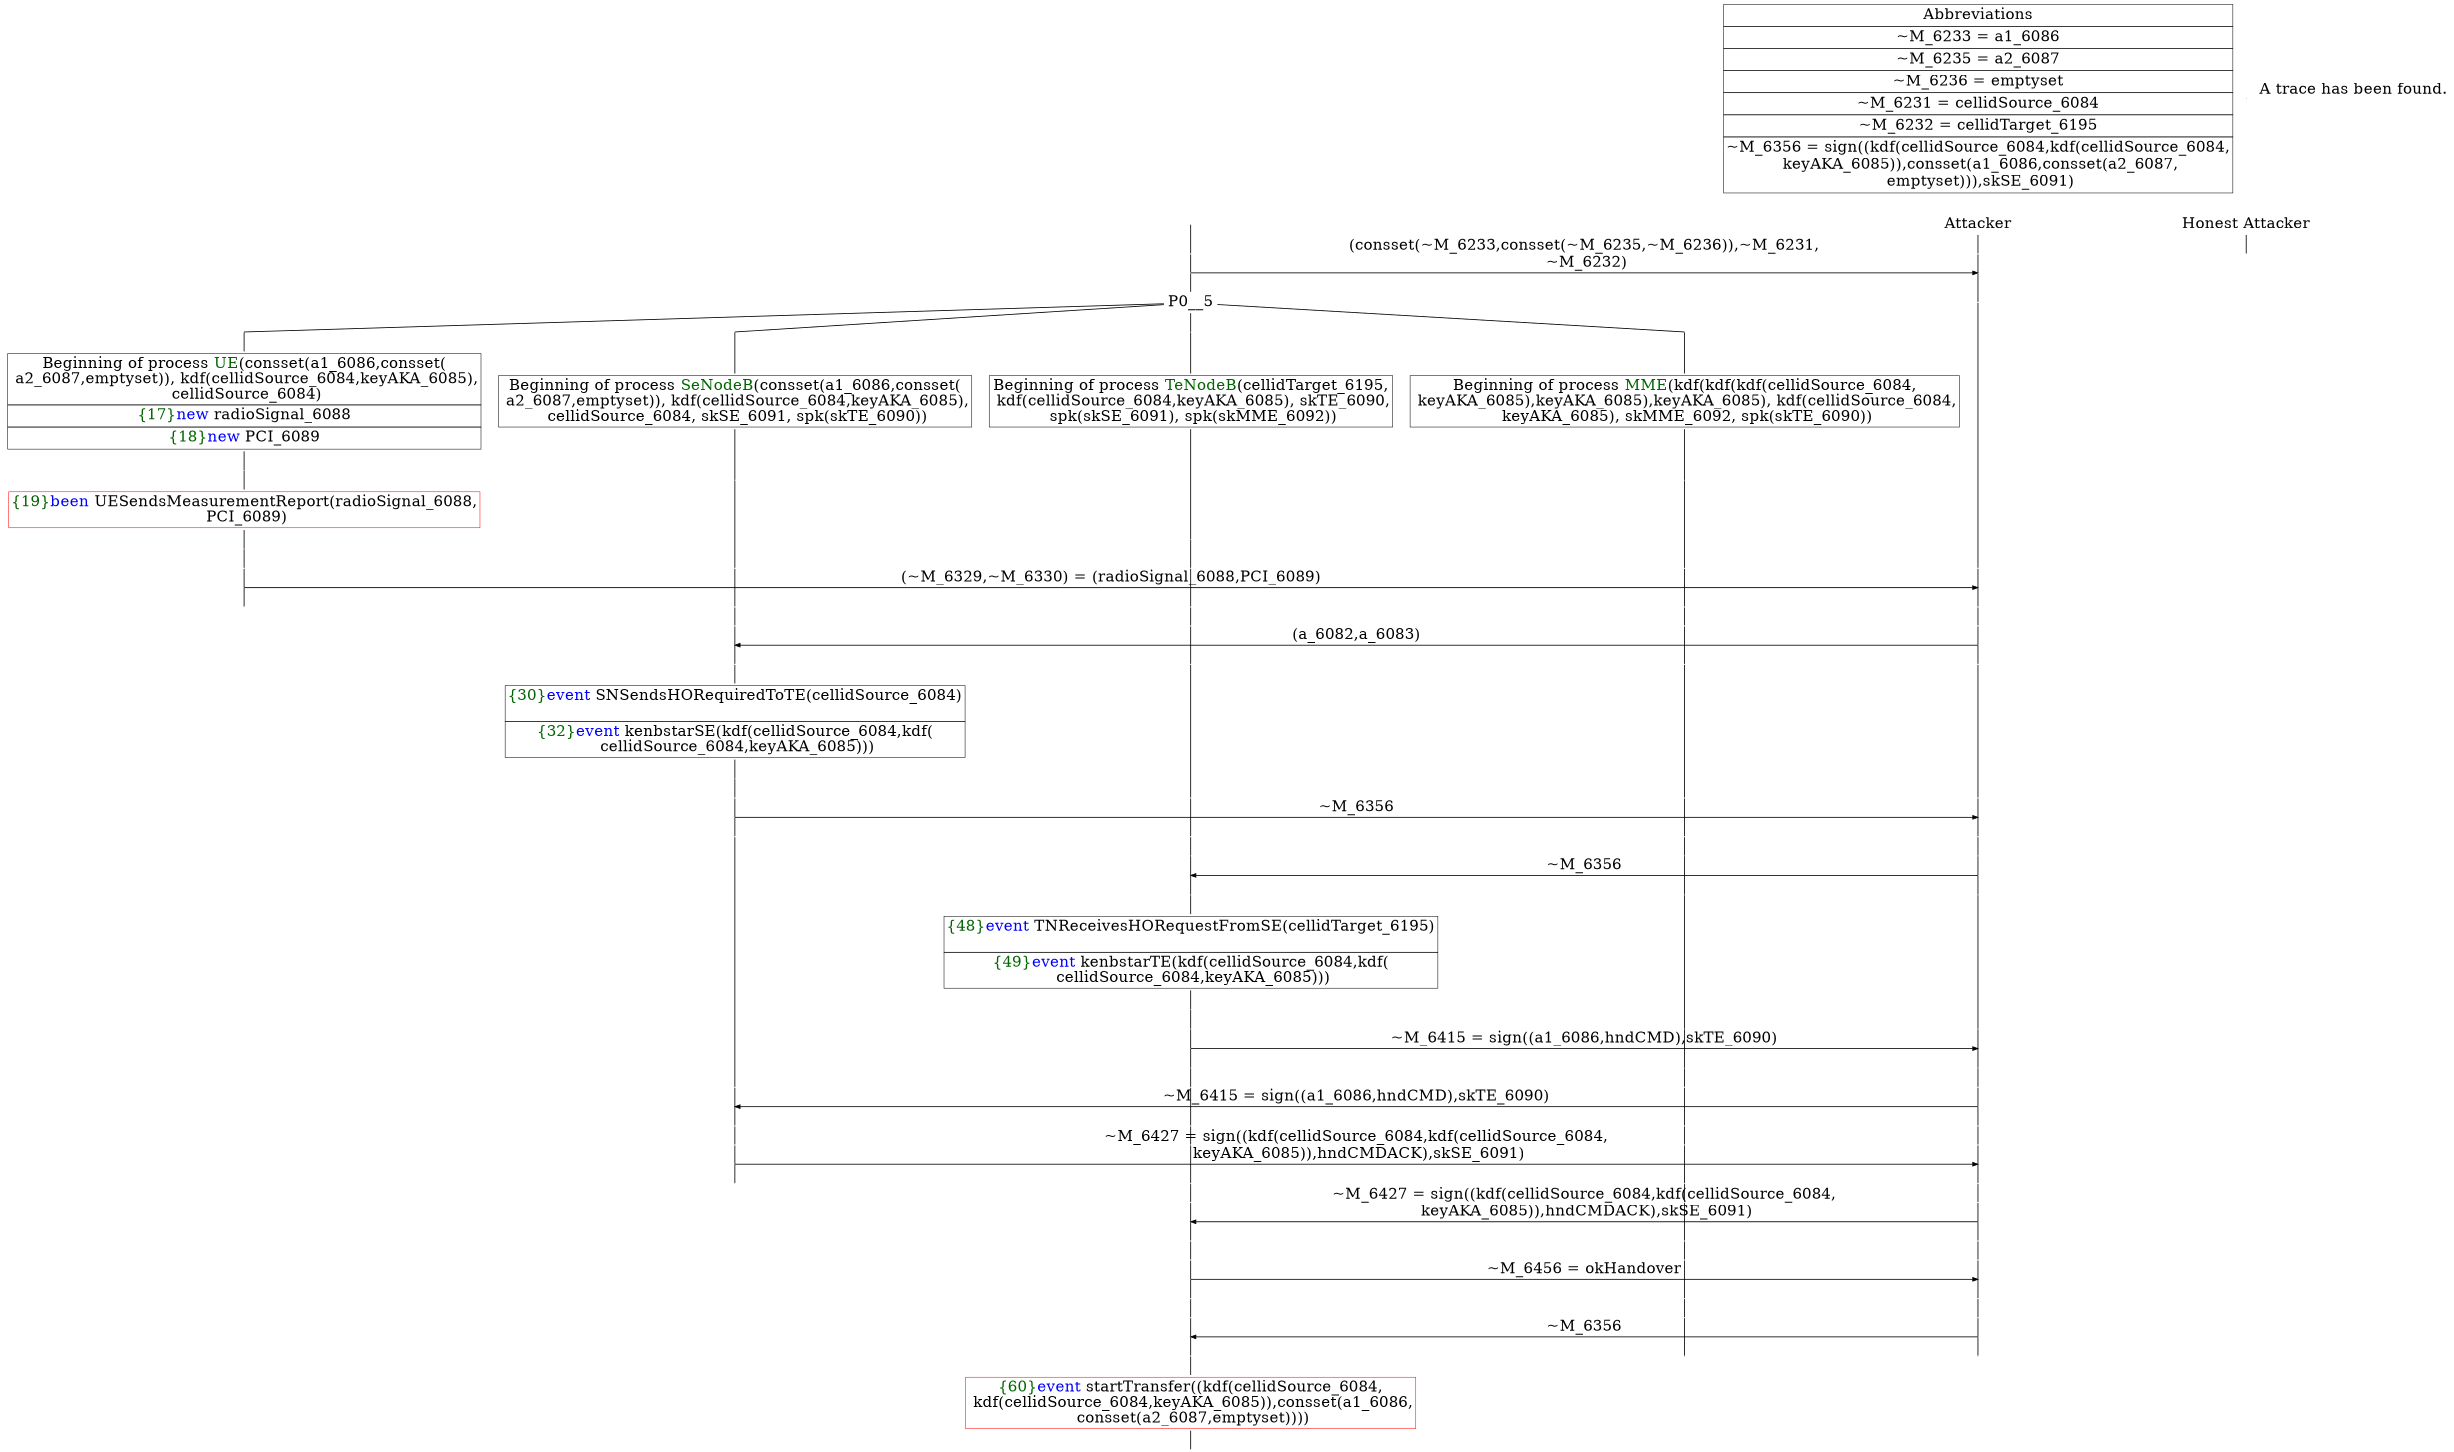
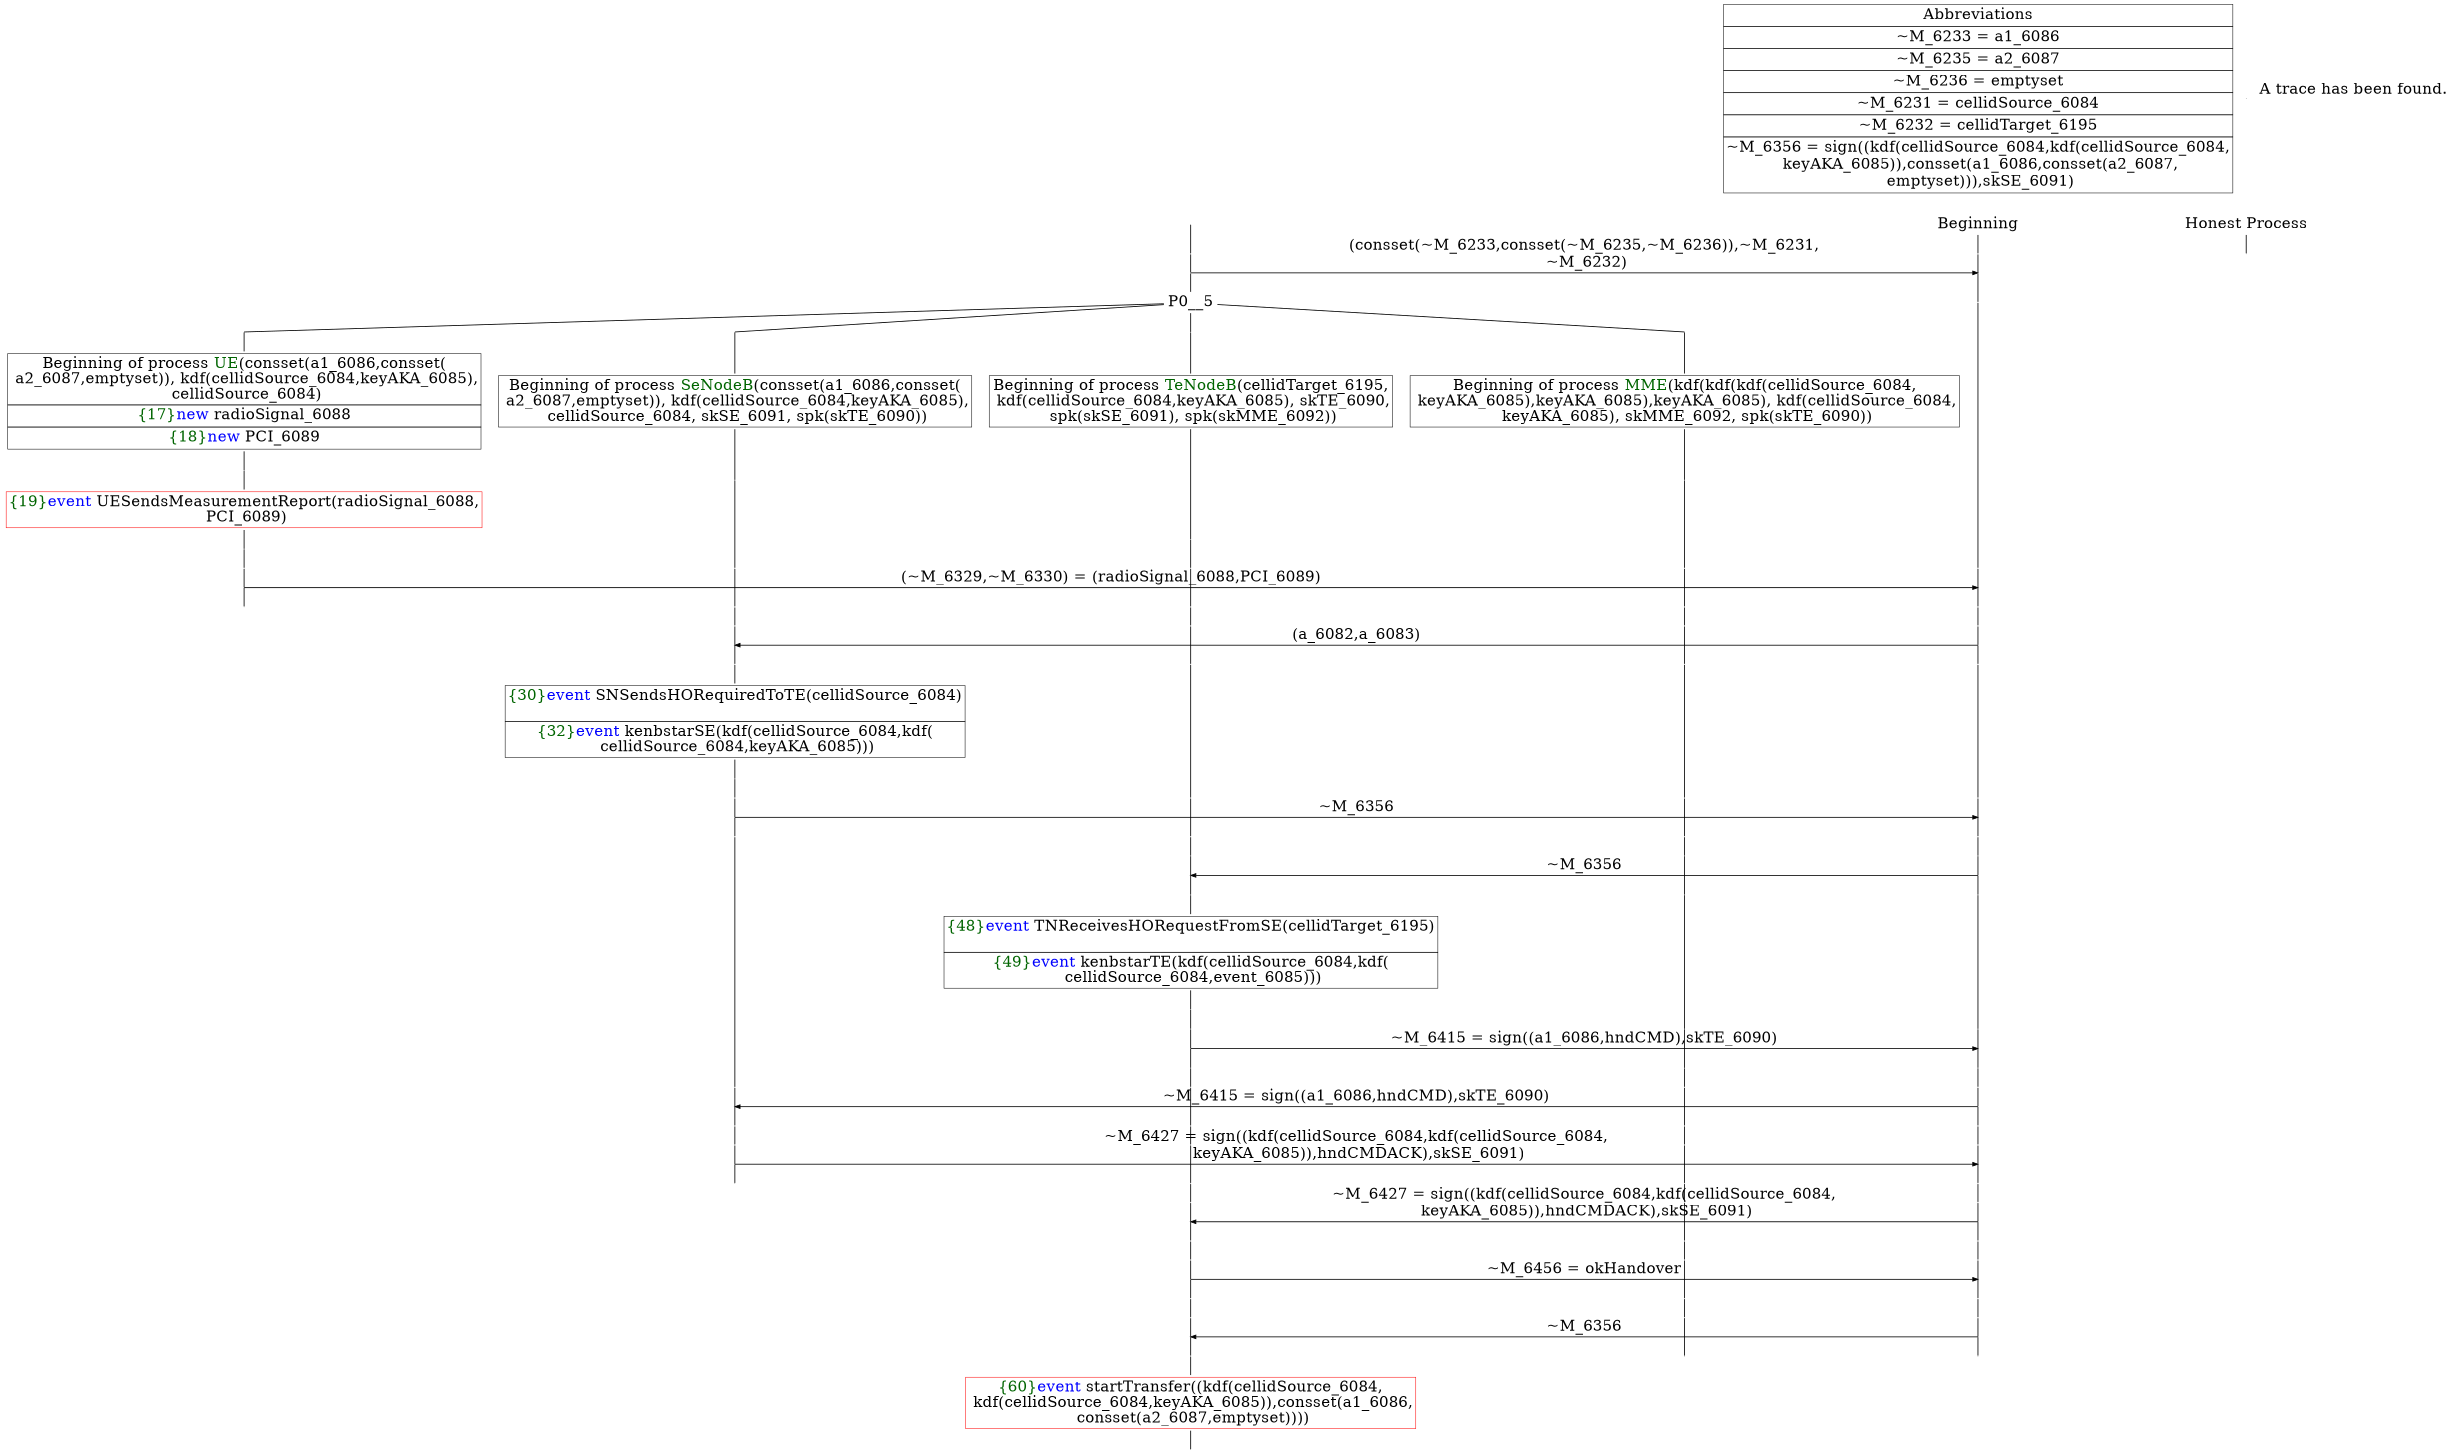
node "Attacker": label "Attacker" -> "Beginning"
node "Honest Attacker": label "Honest Attacker" -> "Honest Process"
node "{19}": text "been" -> "event"
node "{48}": text "cellidSource_6084,keyAKA_6085)))" -> "cellidSource_6084,event_6085)))"
